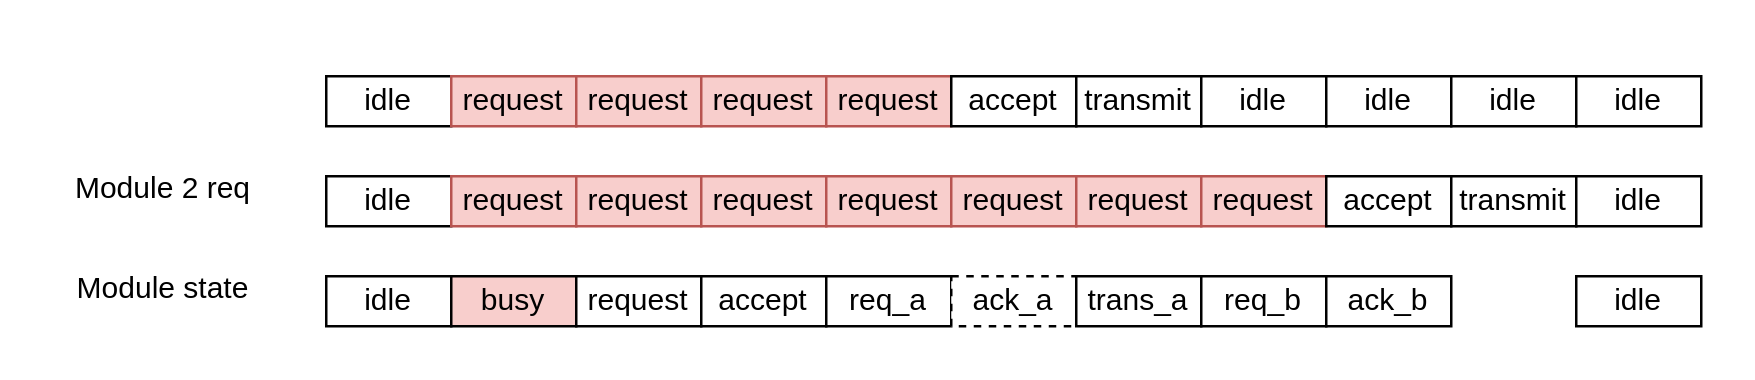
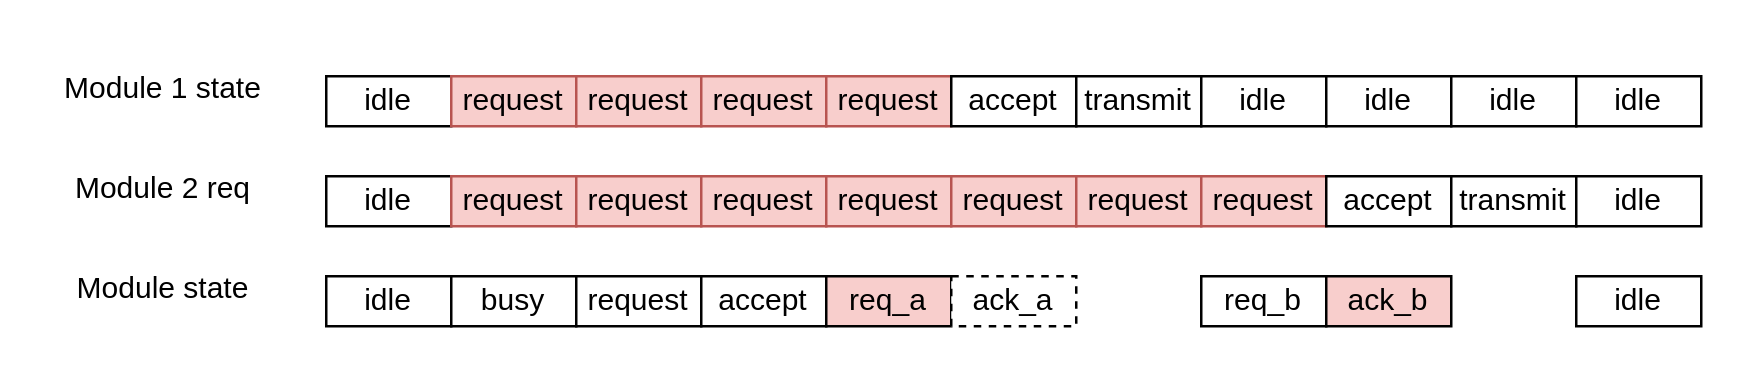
node "Module 1 state": added
node "busy": fillcolor #f8cecc -> #ffffff
node "req_a": fillcolor #ffffff -> #f8cecc
node "trans_a": removed
node "ack_b": fillcolor #ffffff -> #f8cecc
